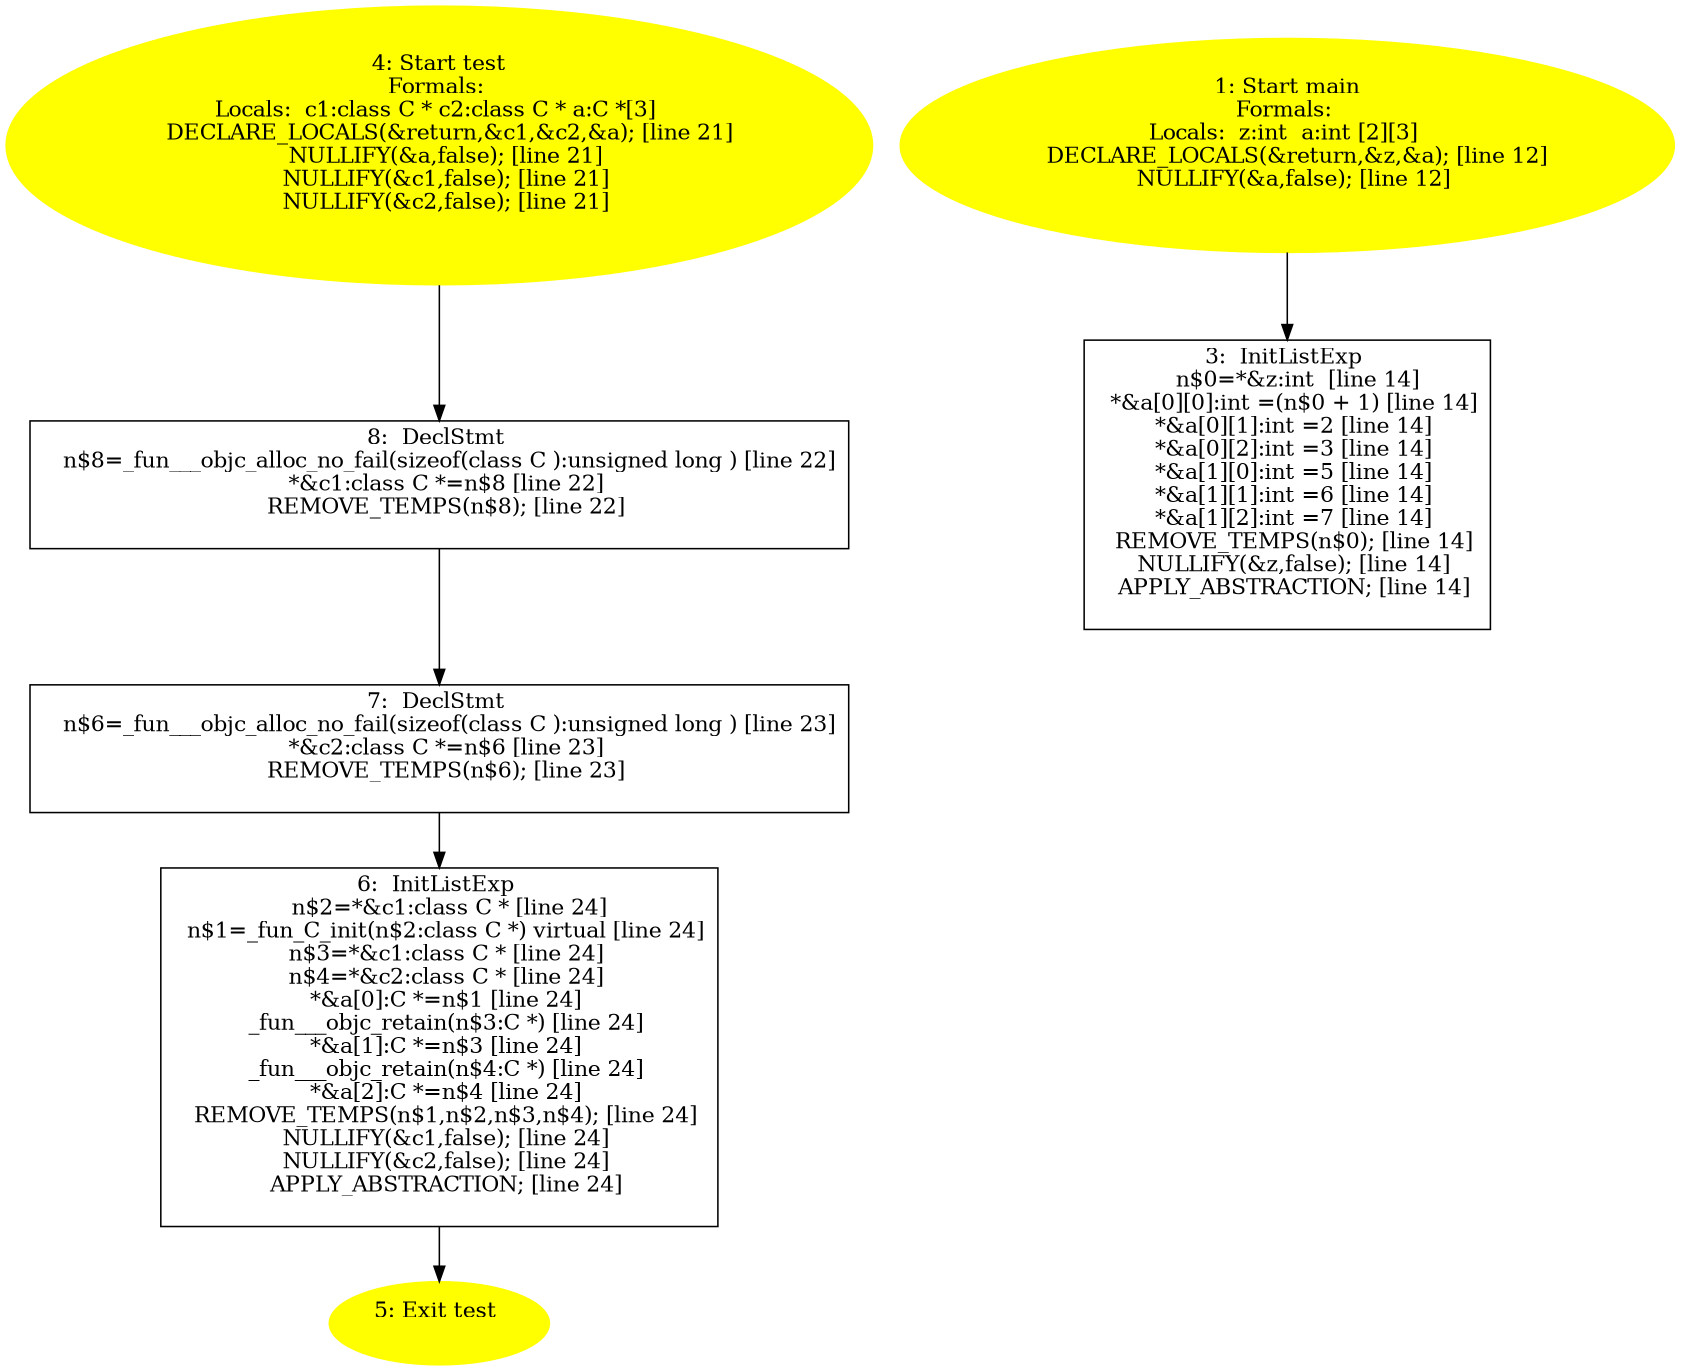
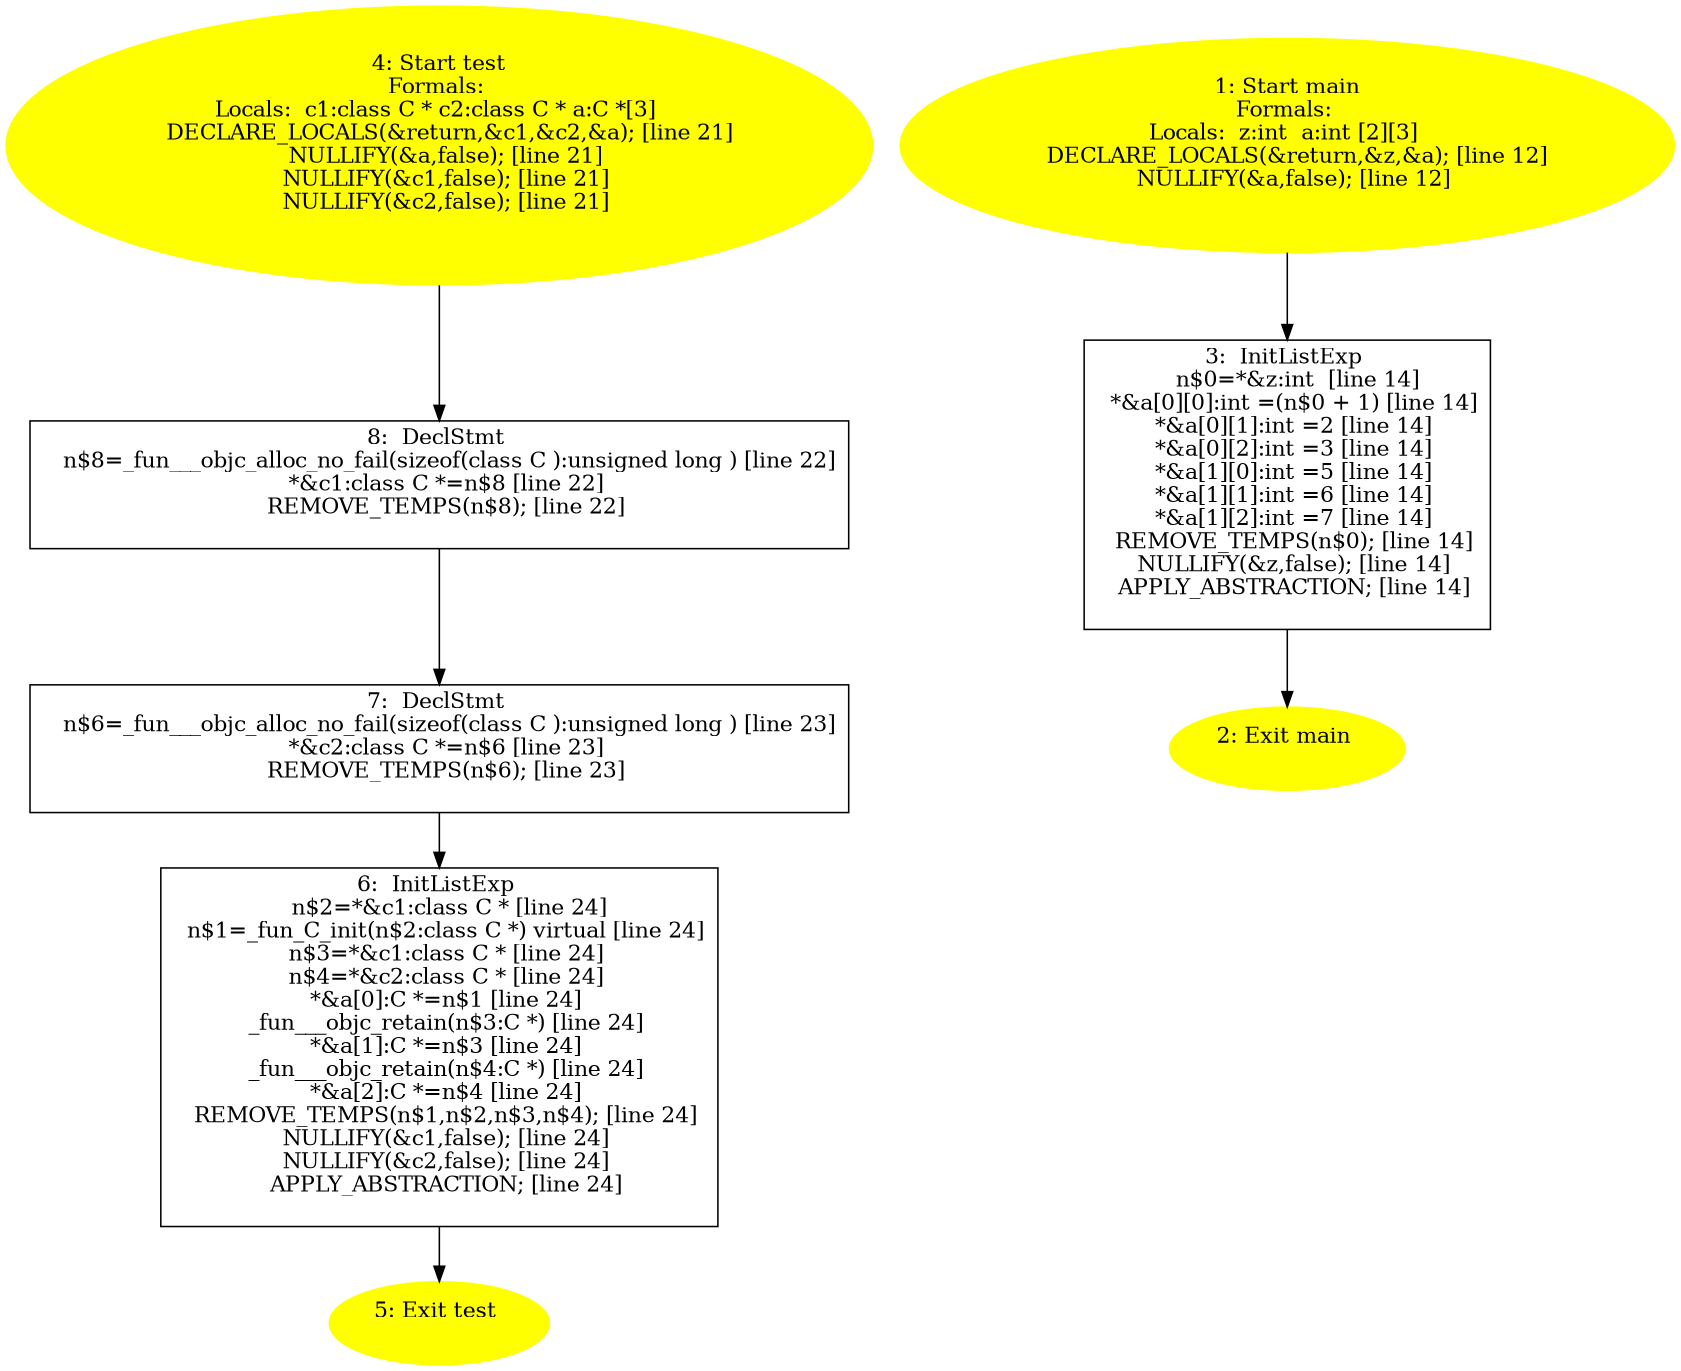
node "2: Exit main": added
